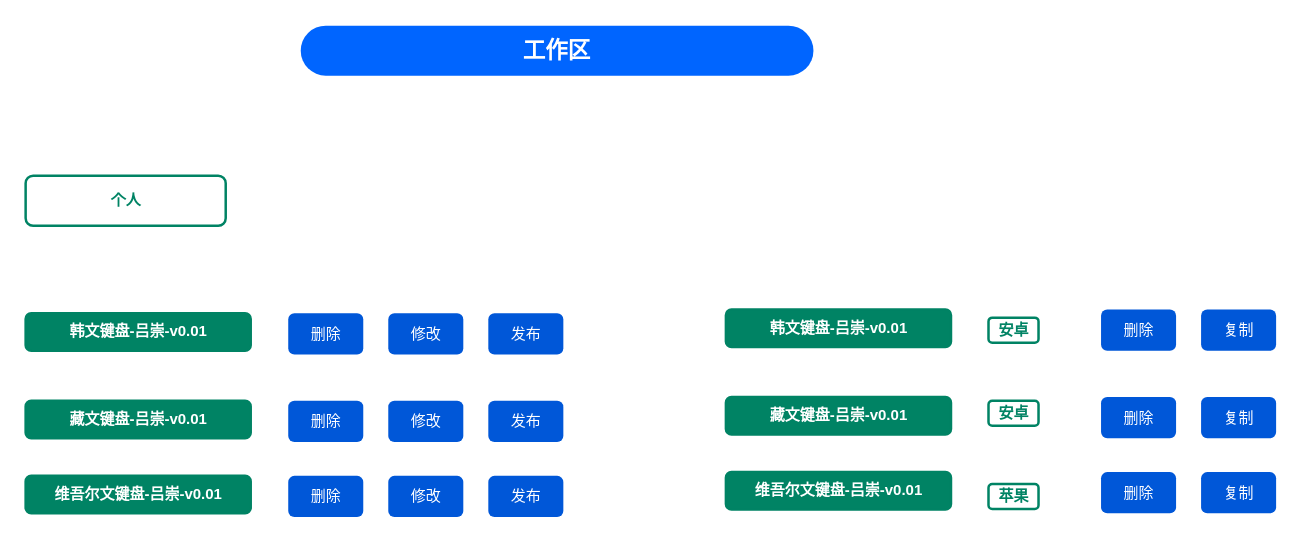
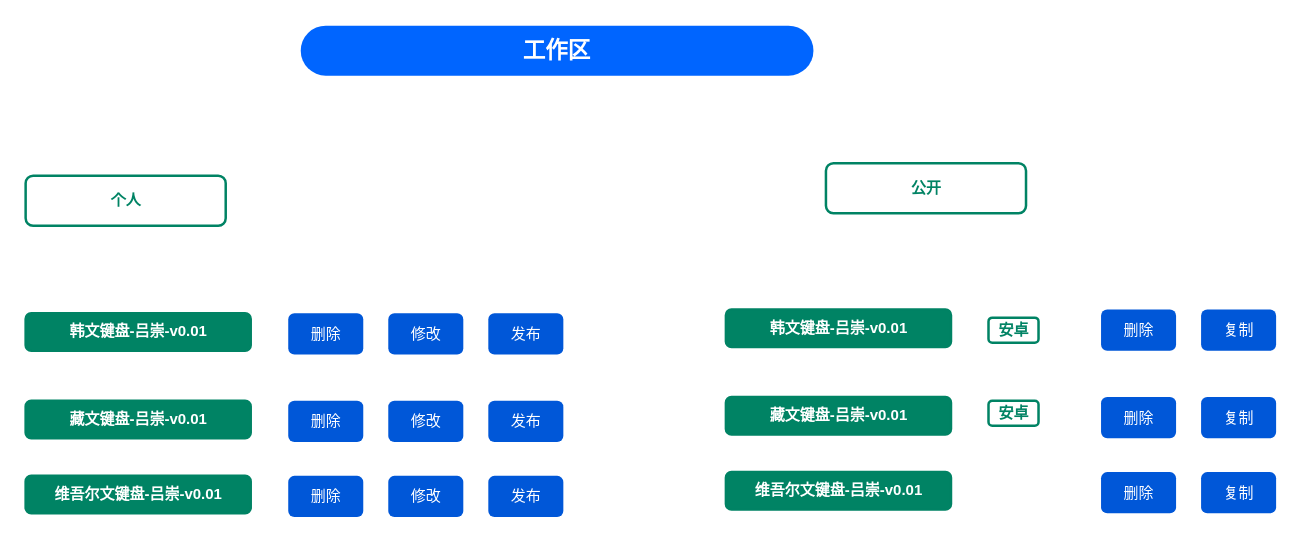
node "公开": added
node "苹果": removed
